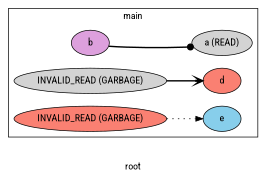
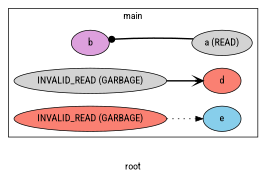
edge "b" -> "a (READ)": reversed
